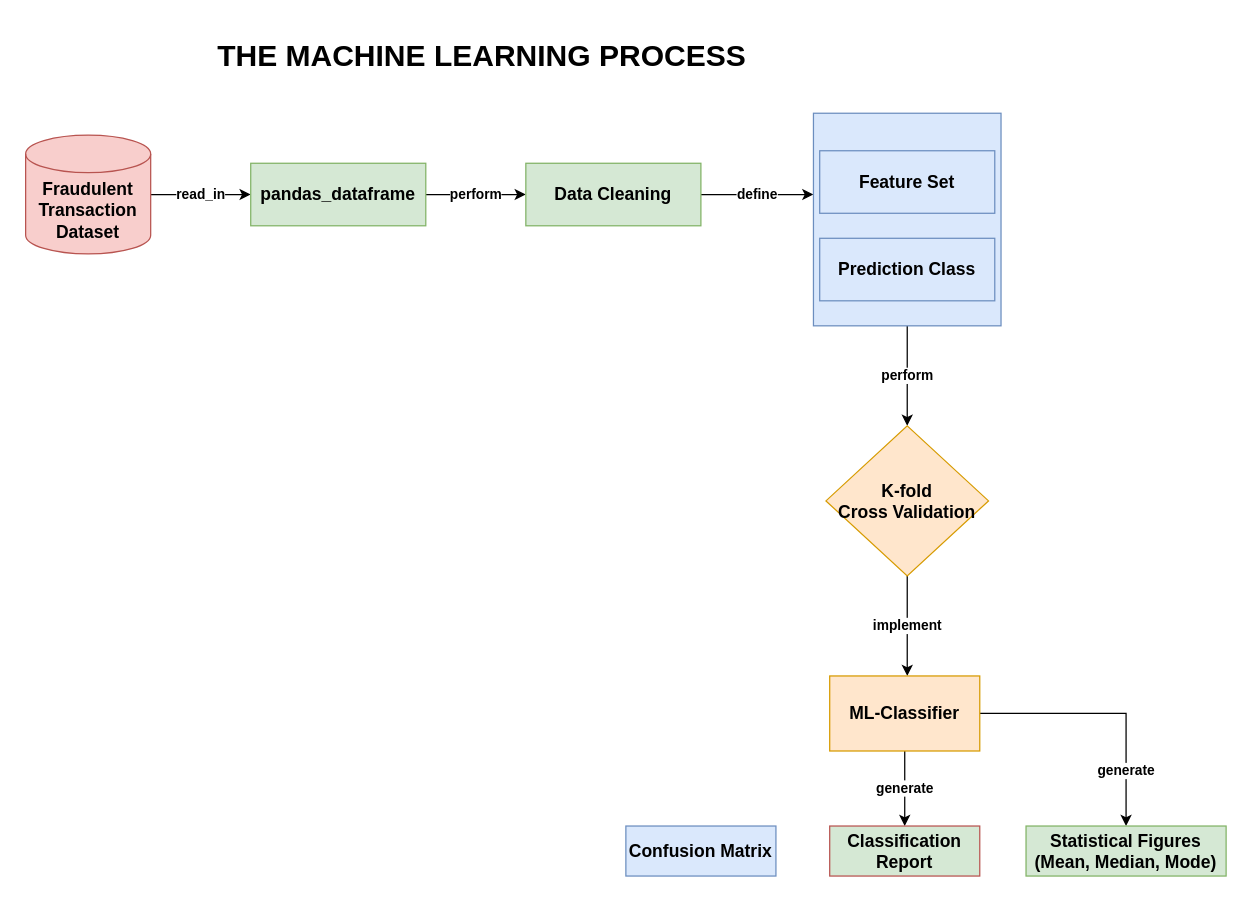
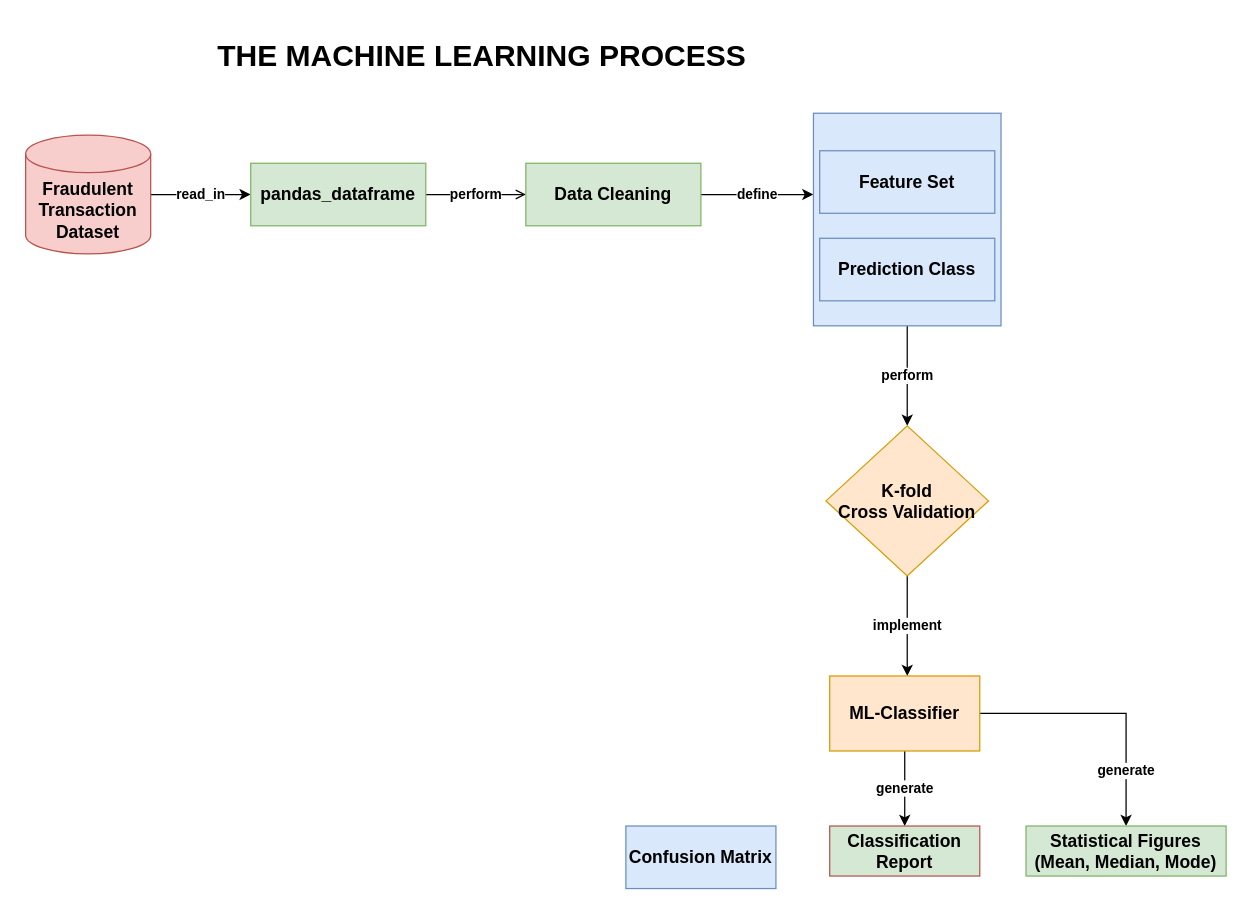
edge "pandas_dataframe" -> "Data Cleaning": arrowhead classic -> open
node "Confusion Matrix": size 150x50 -> 150x63
